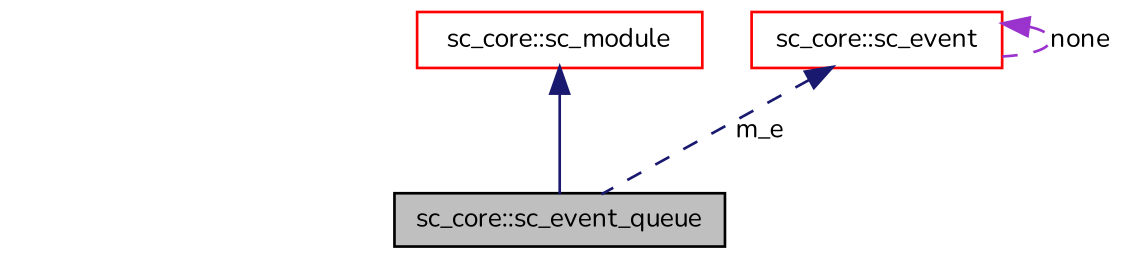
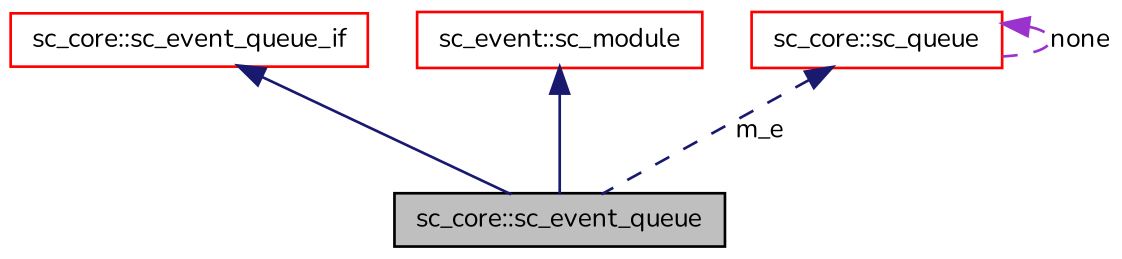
node "sc_core::sc_event_queue_if": added
node "sc_core::sc_module": label "sc_core::sc_module" -> "sc_event::sc_module"
node "sc_core::sc_event": label "sc_core::sc_event" -> "sc_core::sc_queue"
